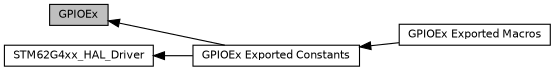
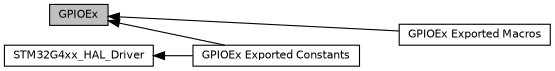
edge "GPIOEx Exported Macros" -> "GPIOEx Exported Constants": now "GPIOEx Exported Macros" -> "GPIOEx"
node "STM62G4xx_HAL_Driver": label "STM62G4xx_HAL_Driver" -> "STM32G4xx_HAL_Driver"
